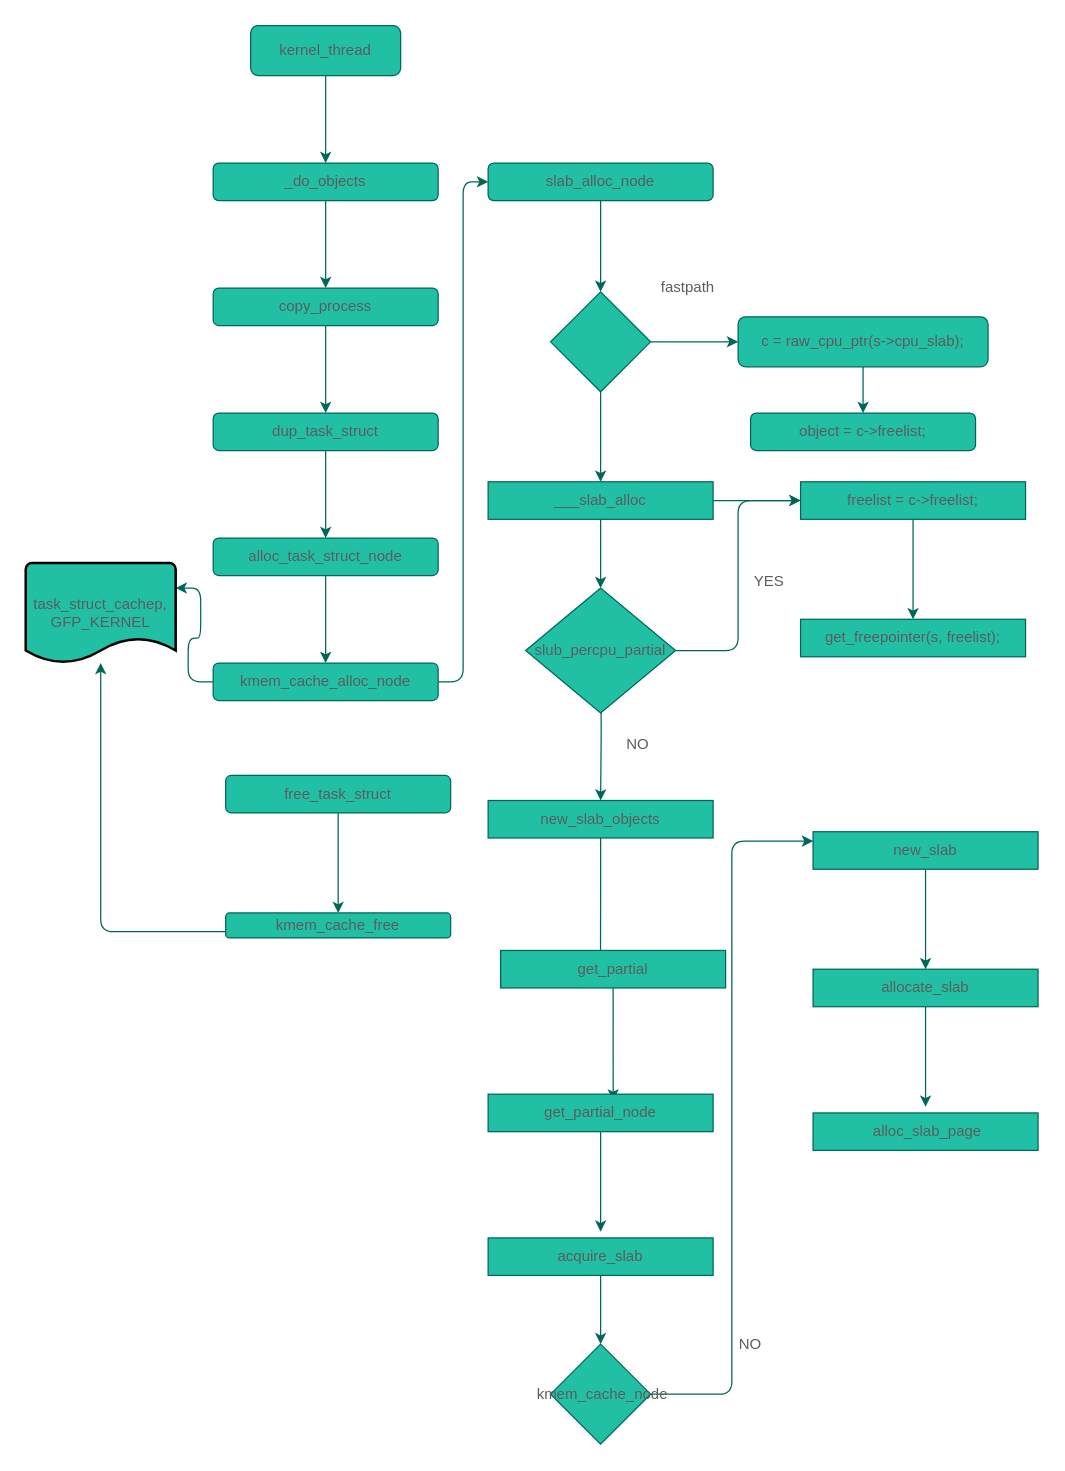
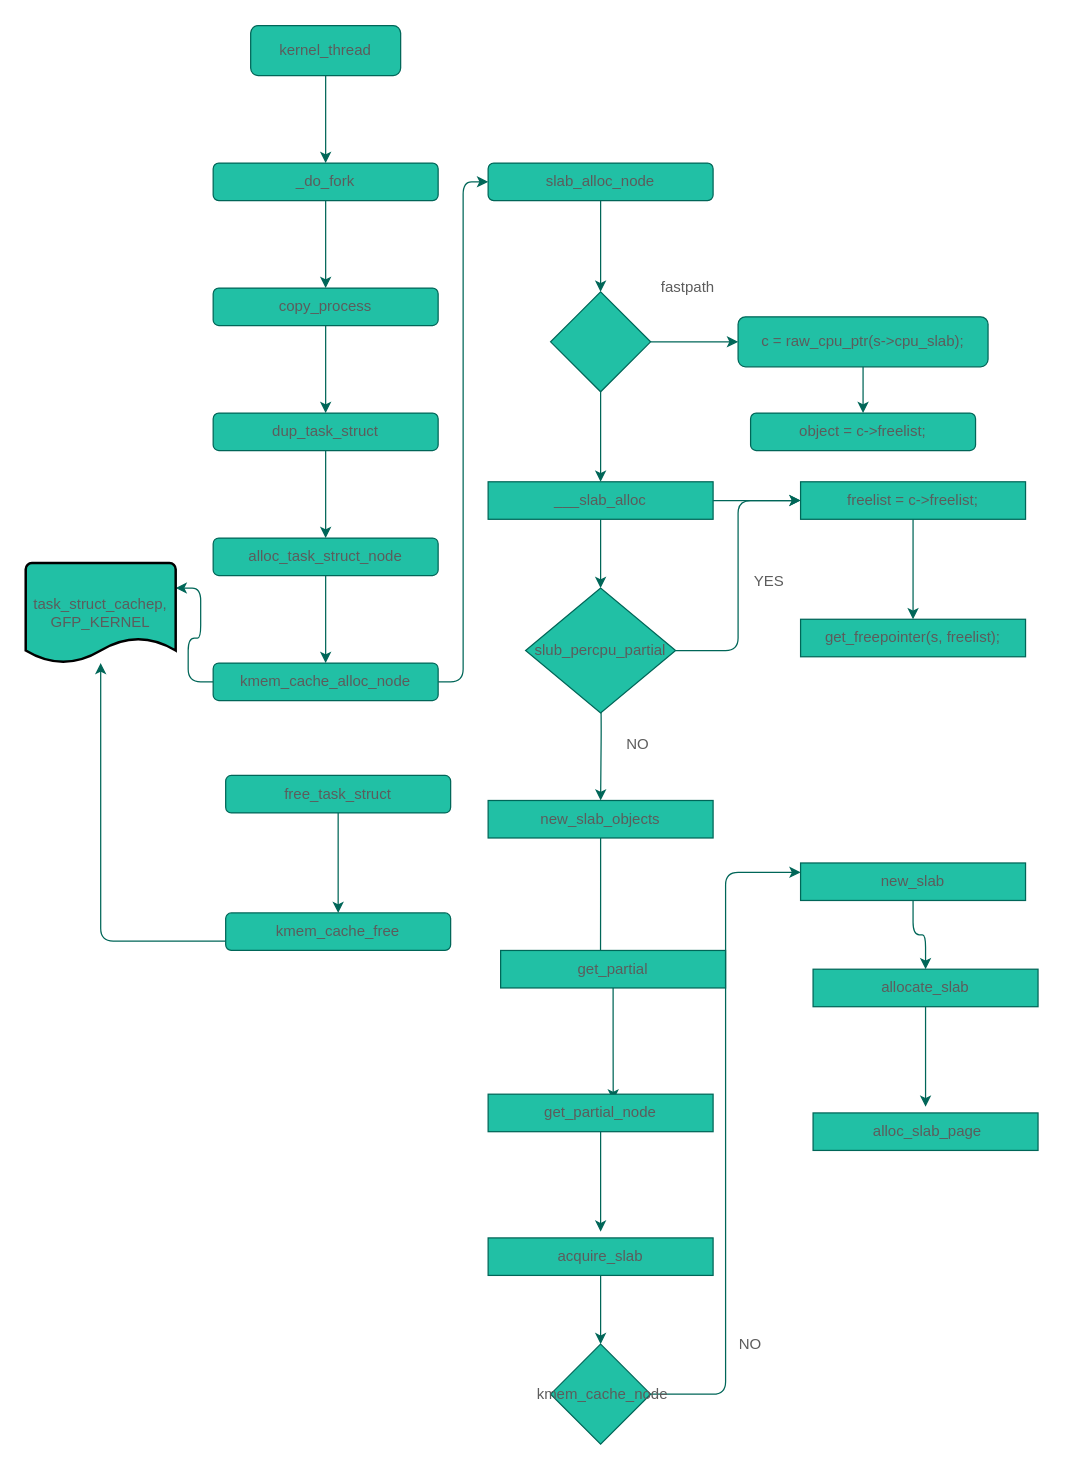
node "_do_objects": label "_do_objects" -> "_do_fork"
node "new_slab": moved (926, 851) -> (913, 882)
node "kmem_cache_free": size 225x25 -> 225x38
